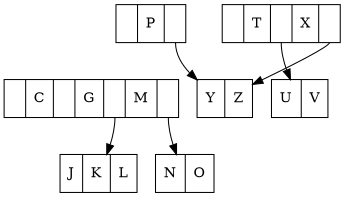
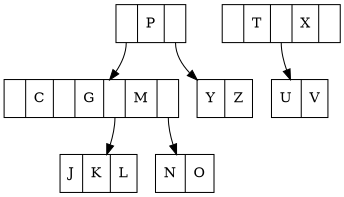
edge "P" -> "C": added
edge "T" -> "Y": removed
